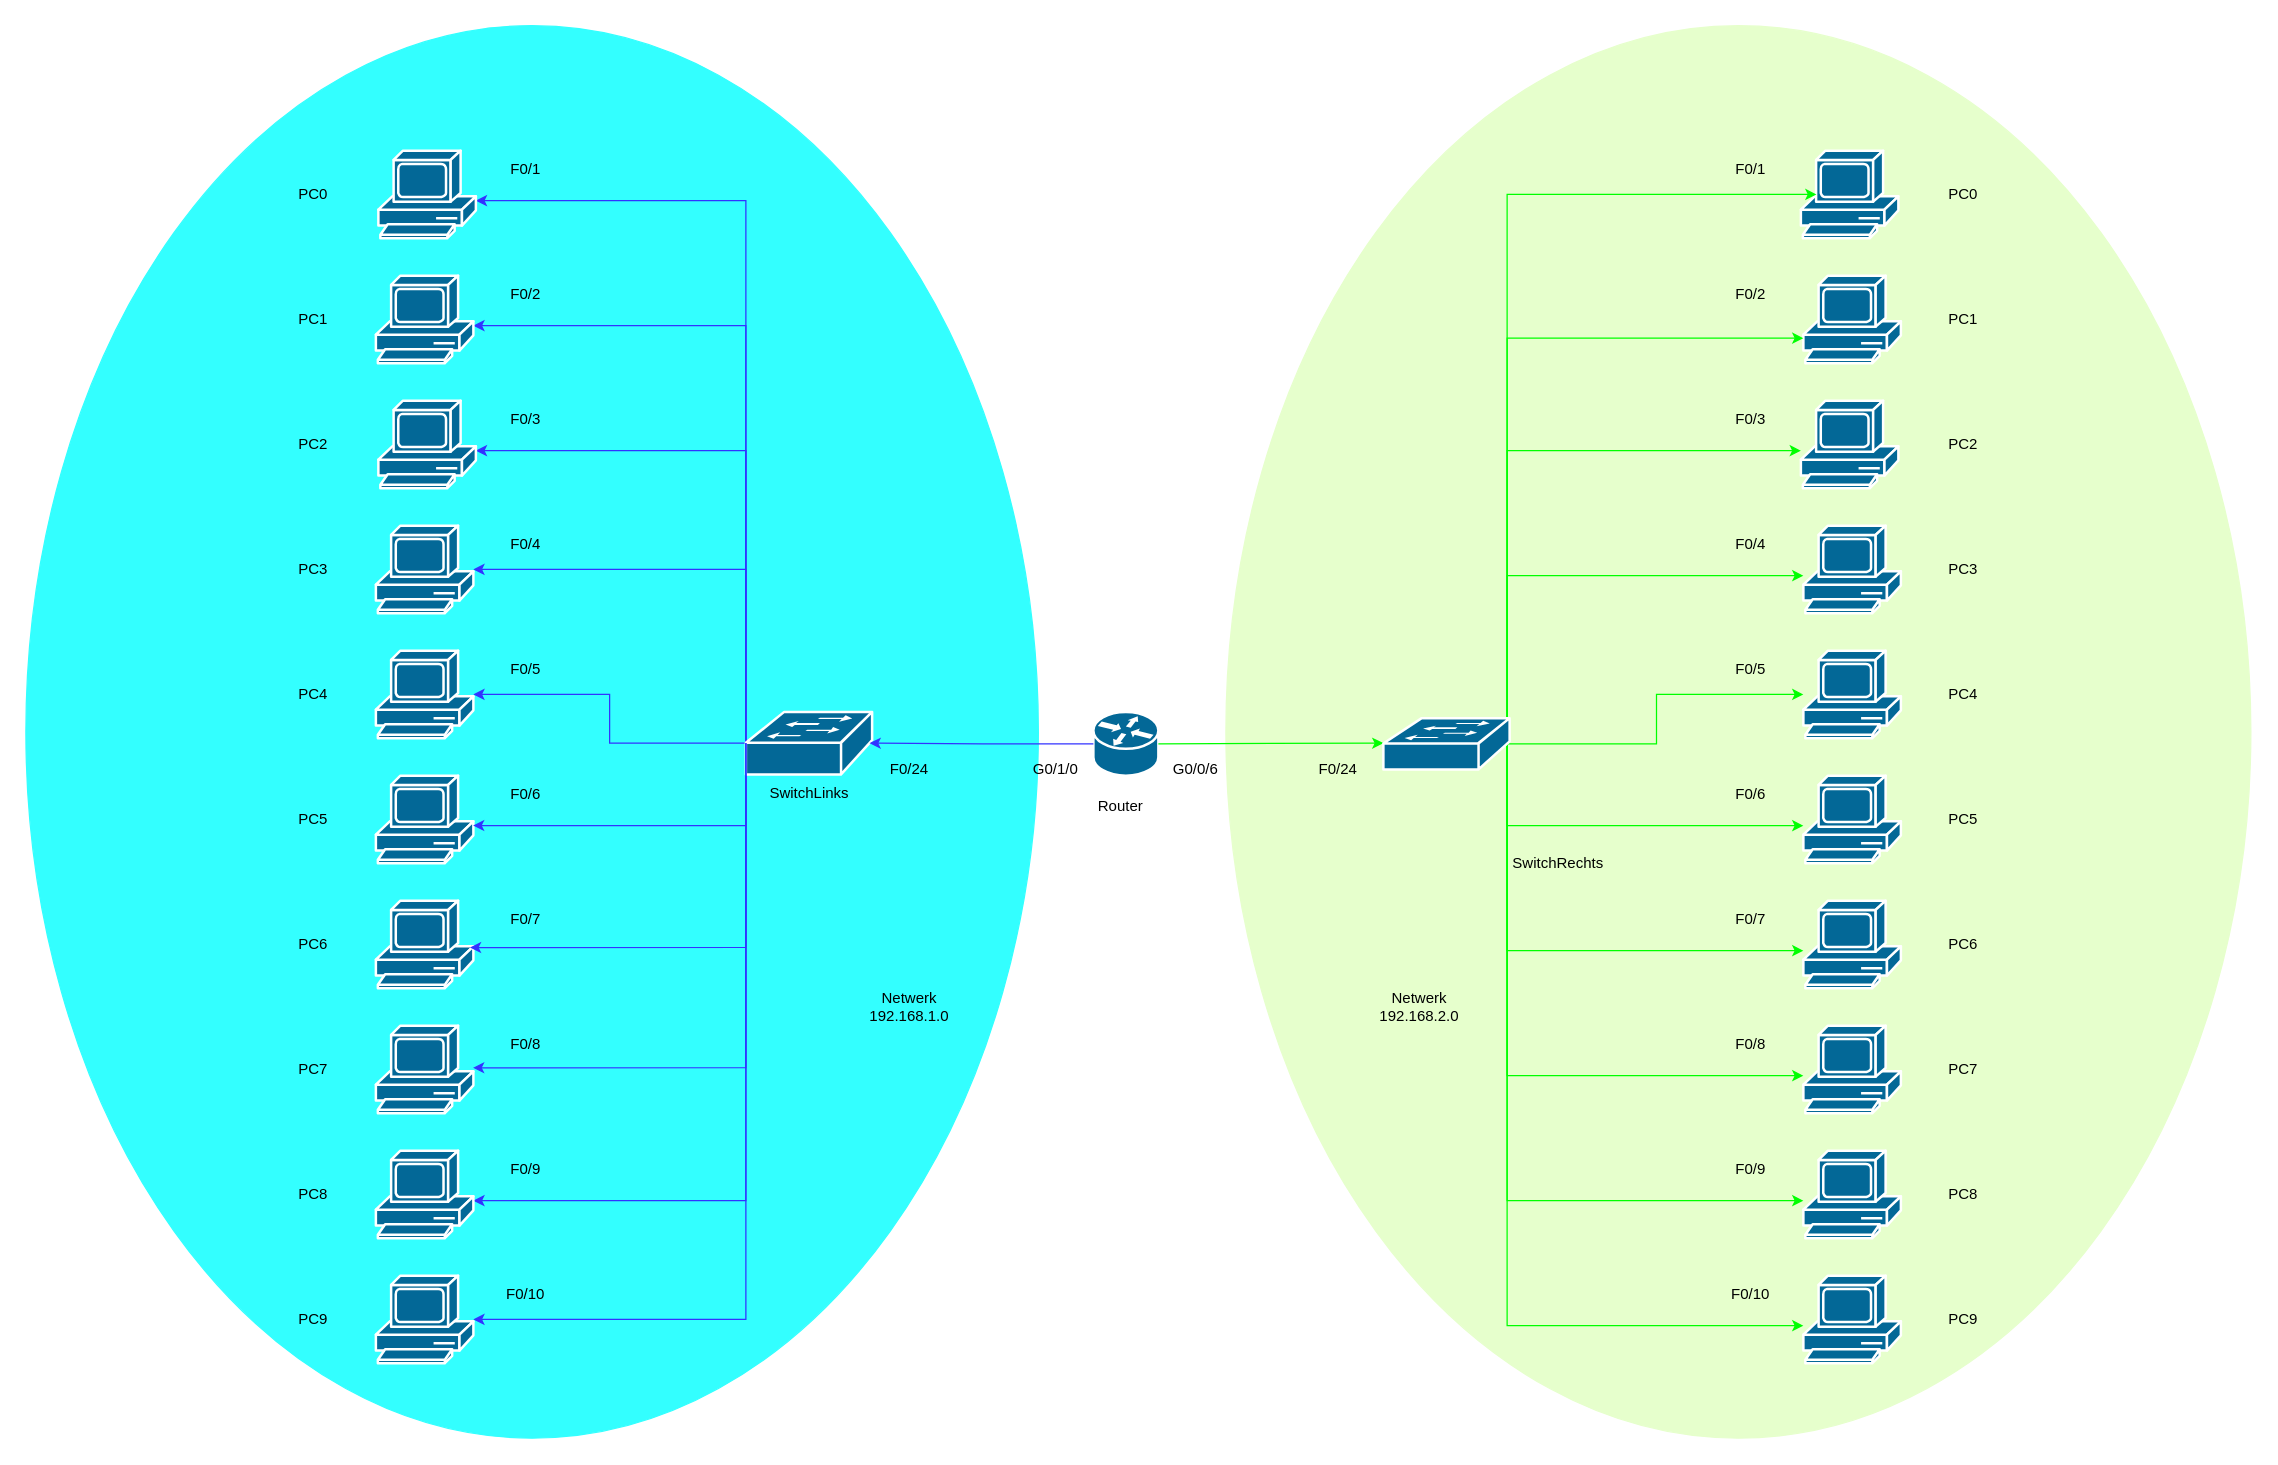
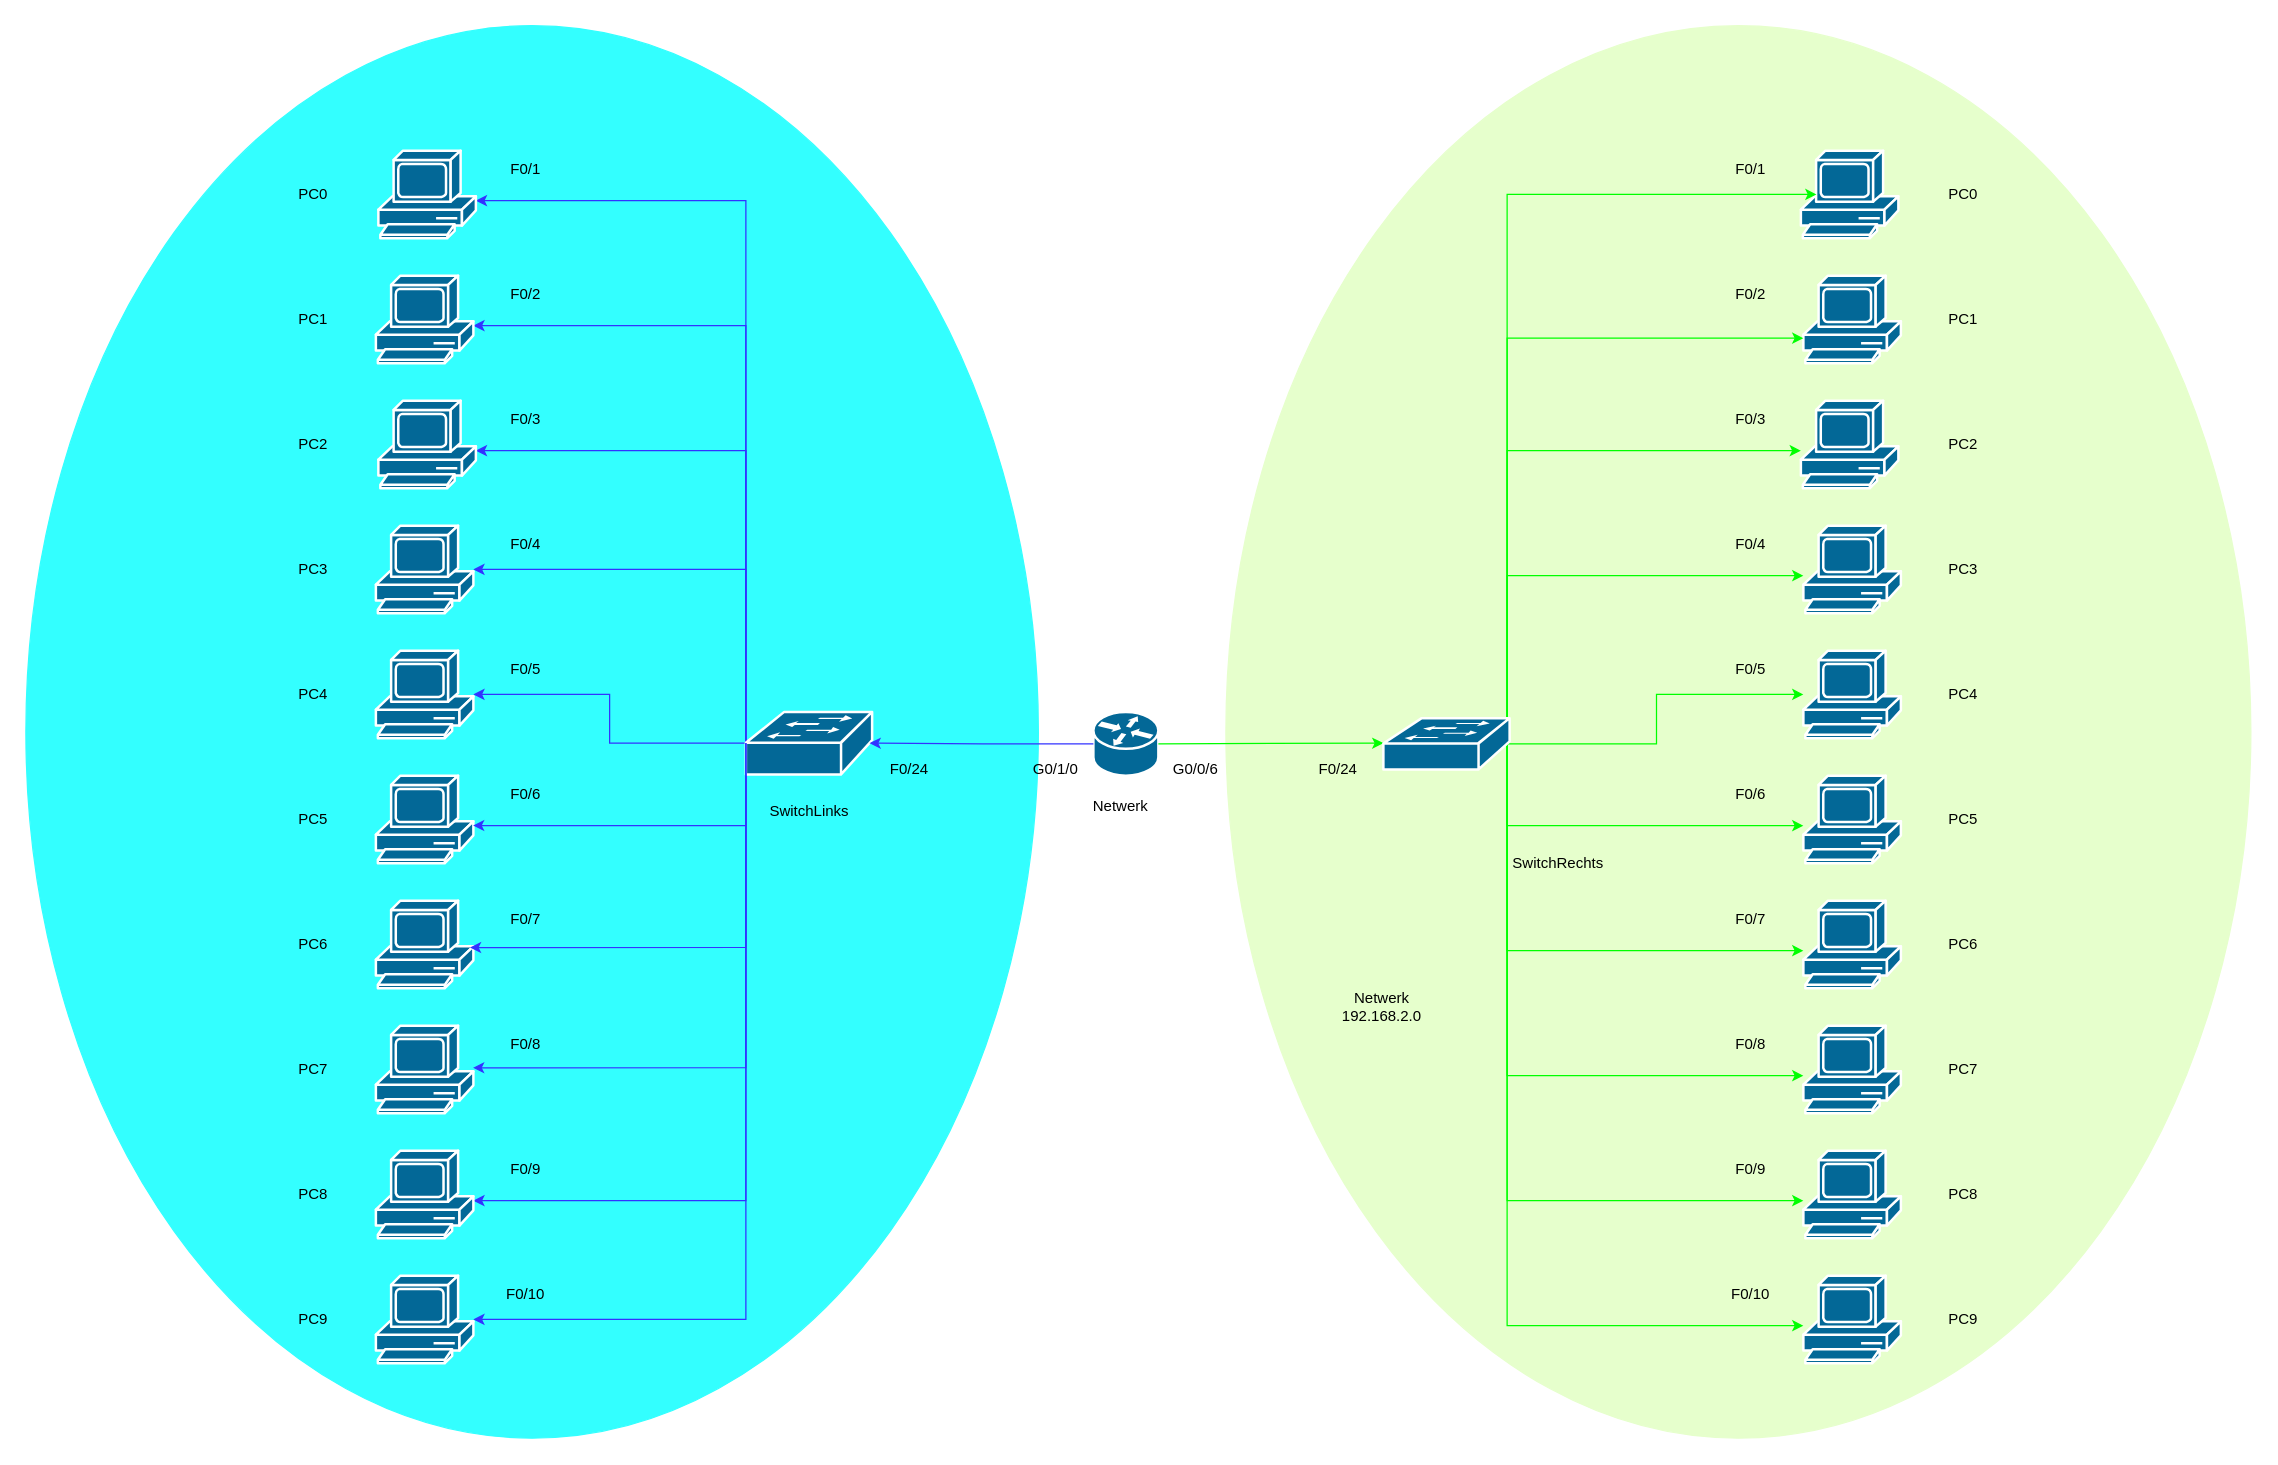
node "SwitchLinks": moved (809, 793) -> (809, 812)
node "Router": label "Router" -> "Netwerk"
node "Netwerk 192.168.1.0": removed
node "Netwerk 192.168.2.0": moved (1419, 1007) -> (1382, 1007)
